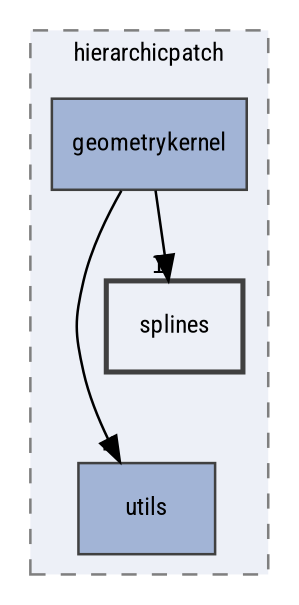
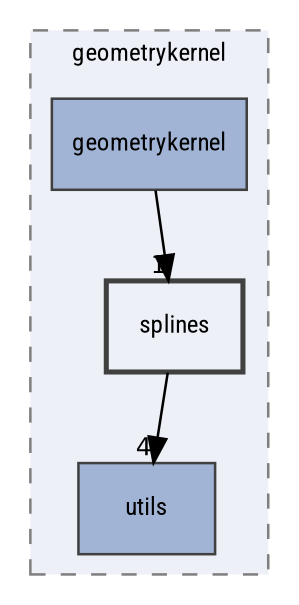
cluster "hierarchicpatch": label "hierarchicpatch" -> "geometrykernel"
edge "geometrykernel" -> "utils": now "splines" -> "utils"
